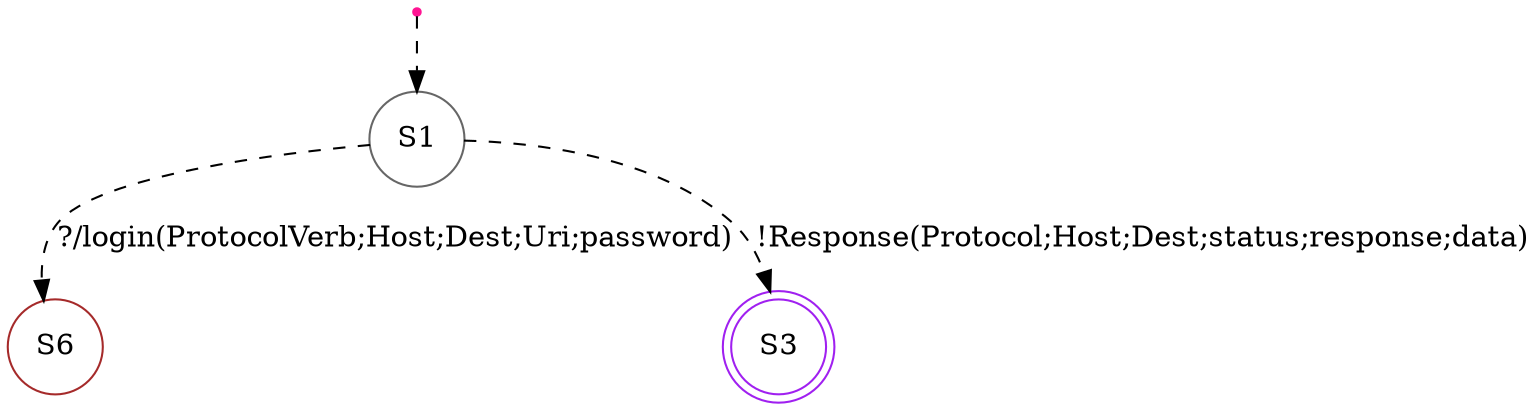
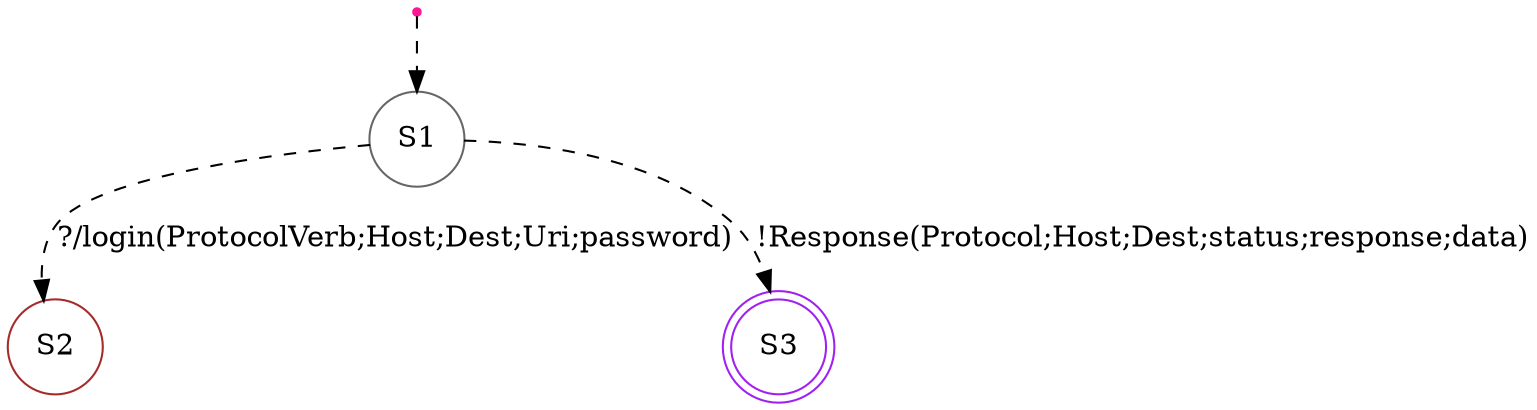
node "S6": label "S6" -> "S2"
